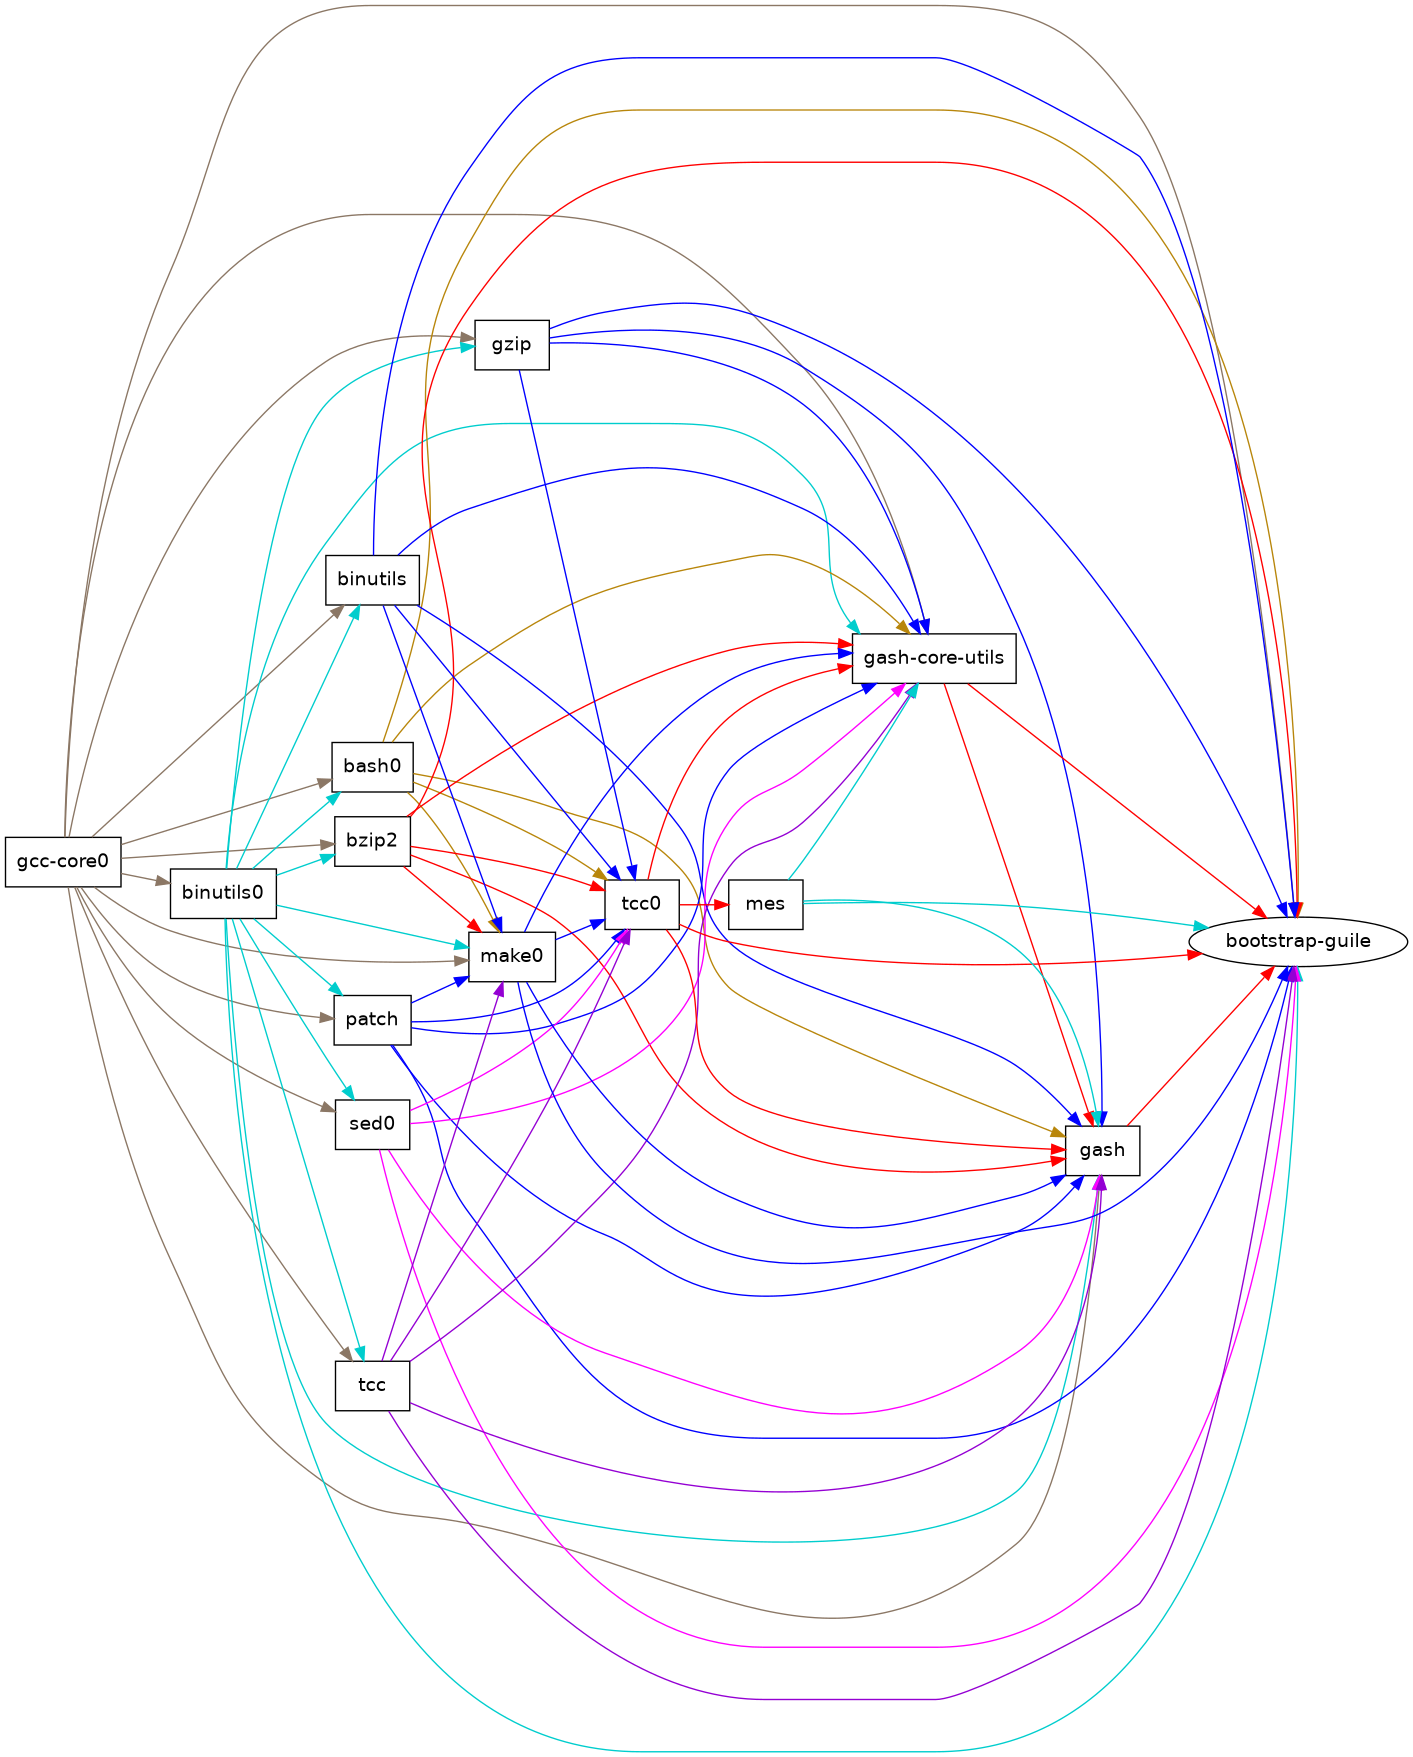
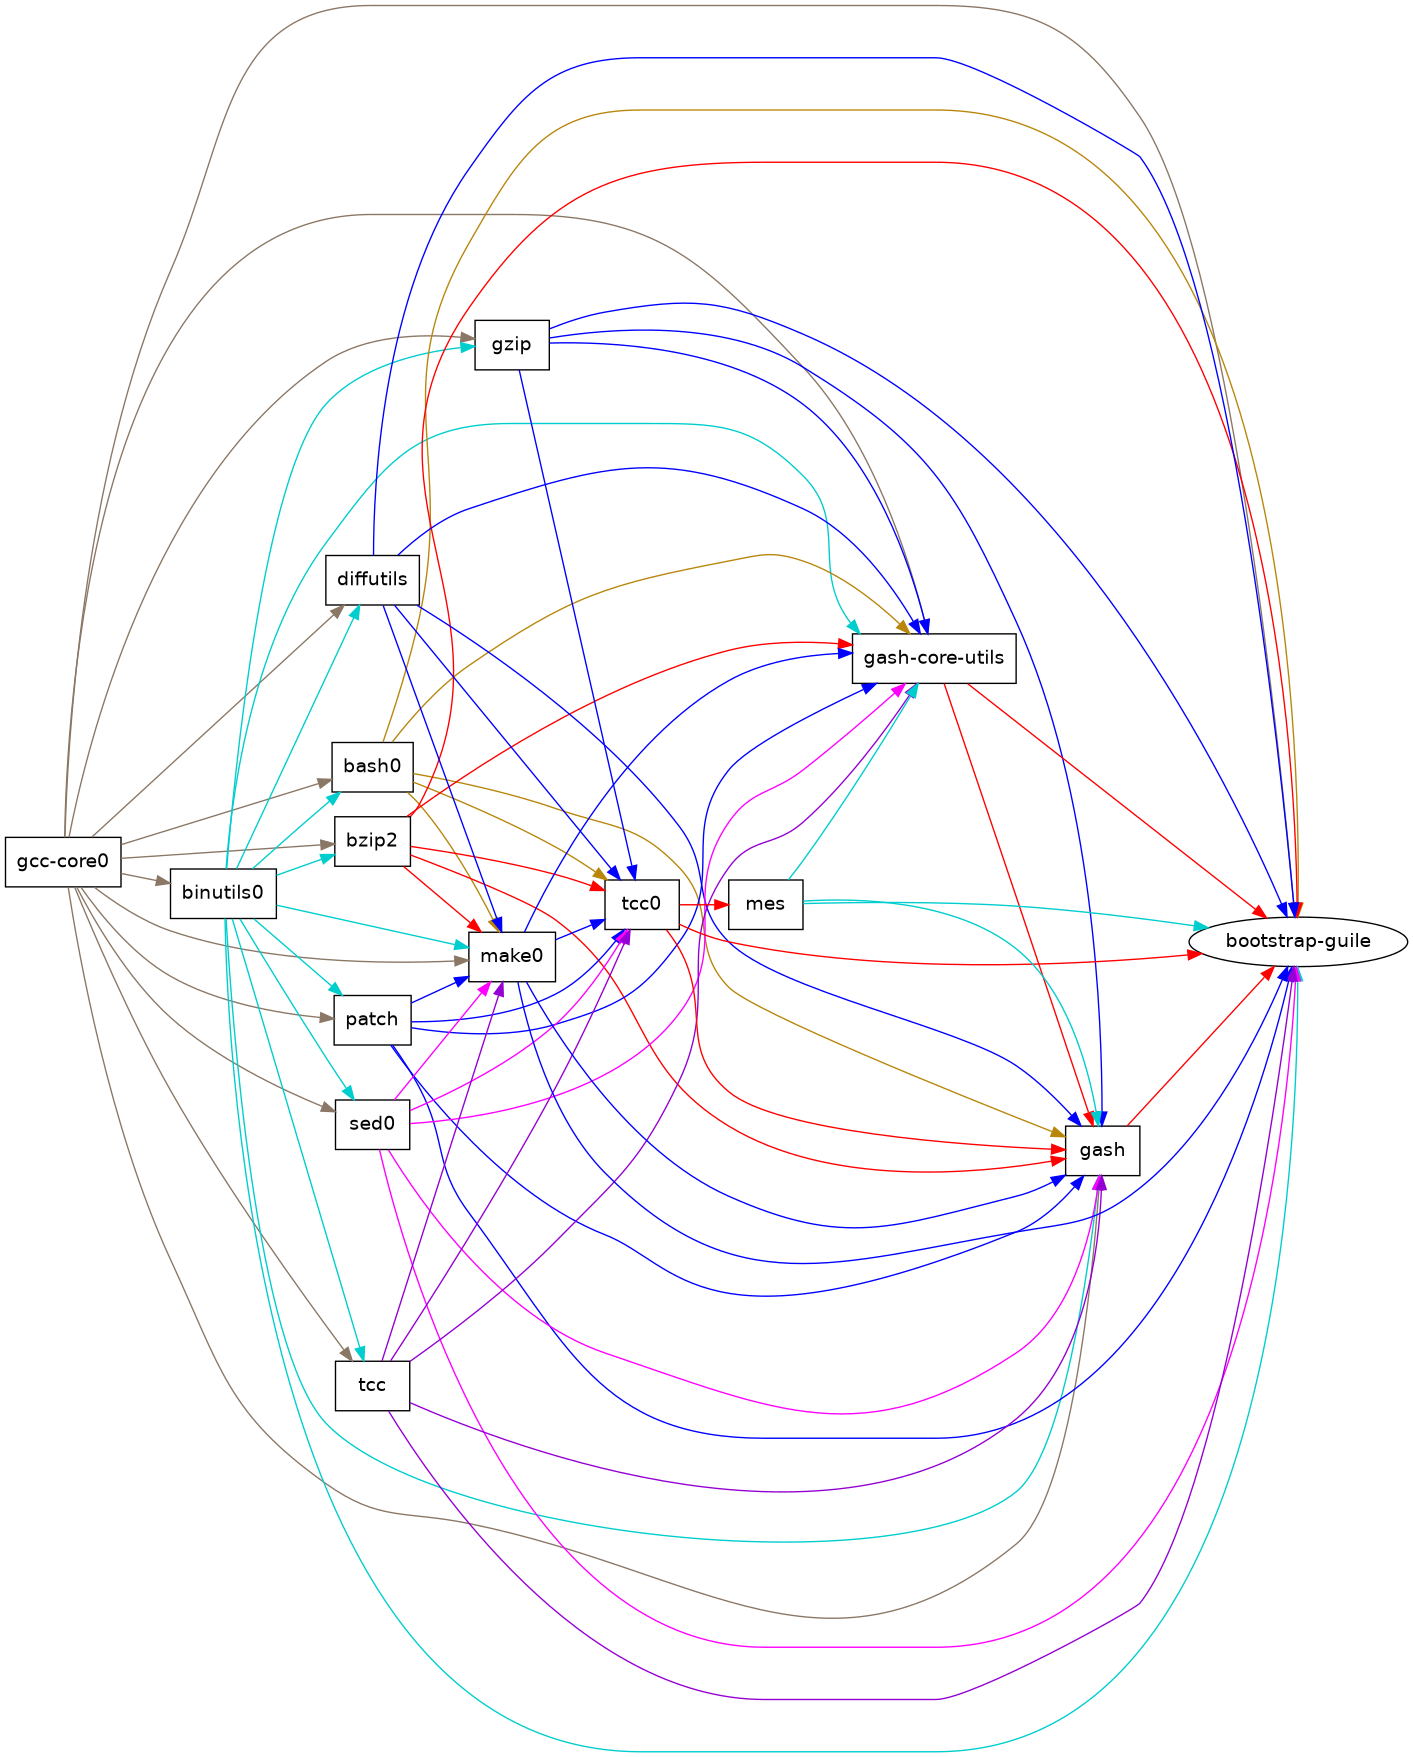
node "binutils": label "binutils" -> "diffutils"
edge "tcc0" -> "gash-core-utils": removed
edge "sed0" -> "make0": added
